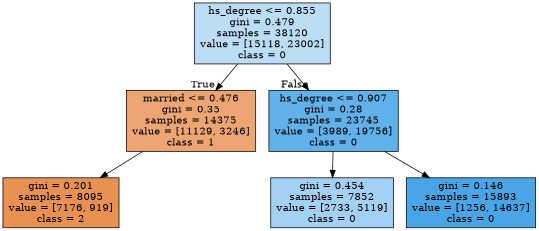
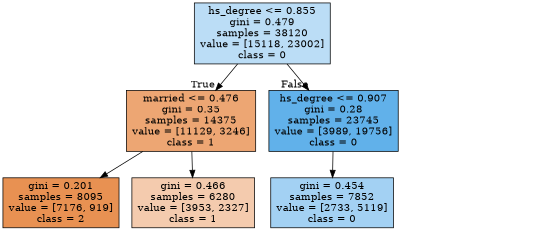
node "gini = 0.466 samples = 6280 value = [3953, 2327] class = 1": added
node "gini = 0.146 samples = 15893 value = [1256, 14637] class = 0": removed
